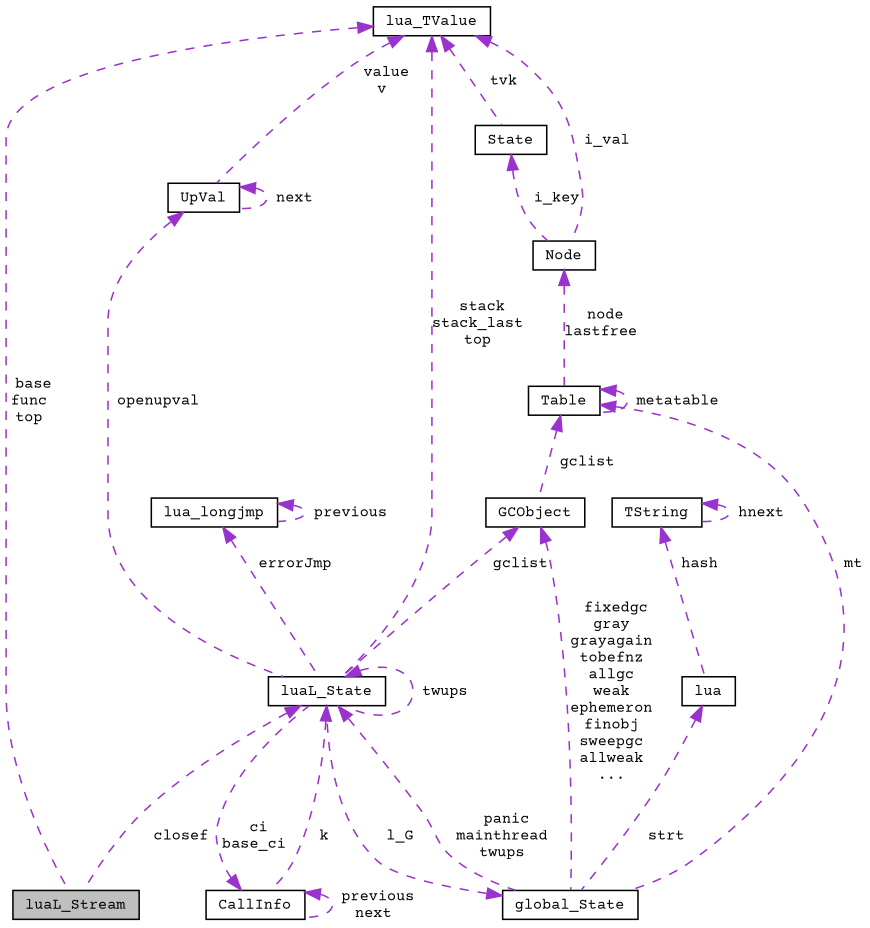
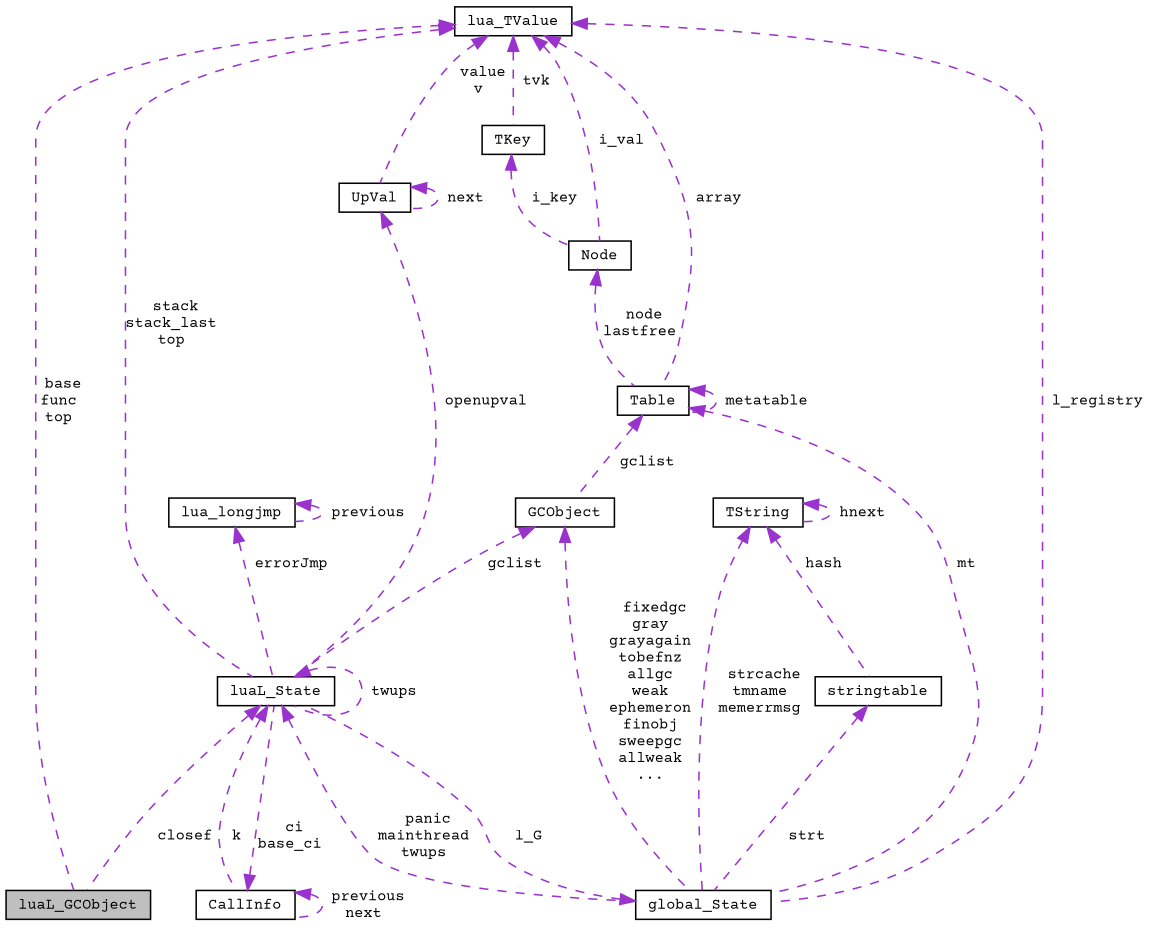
node "State": label "State" -> "TKey"
edge "Table" -> "lua_TValue": added, label "array"
edge "global_State" -> "lua_TValue": added, label "l_registry"
node "lua": label "lua" -> "stringtable"
edge "global_State" -> "TString": added, label "strcache tmname memerrmsg"
node "luaL_Stream": label "luaL_Stream" -> "luaL_GCObject"
